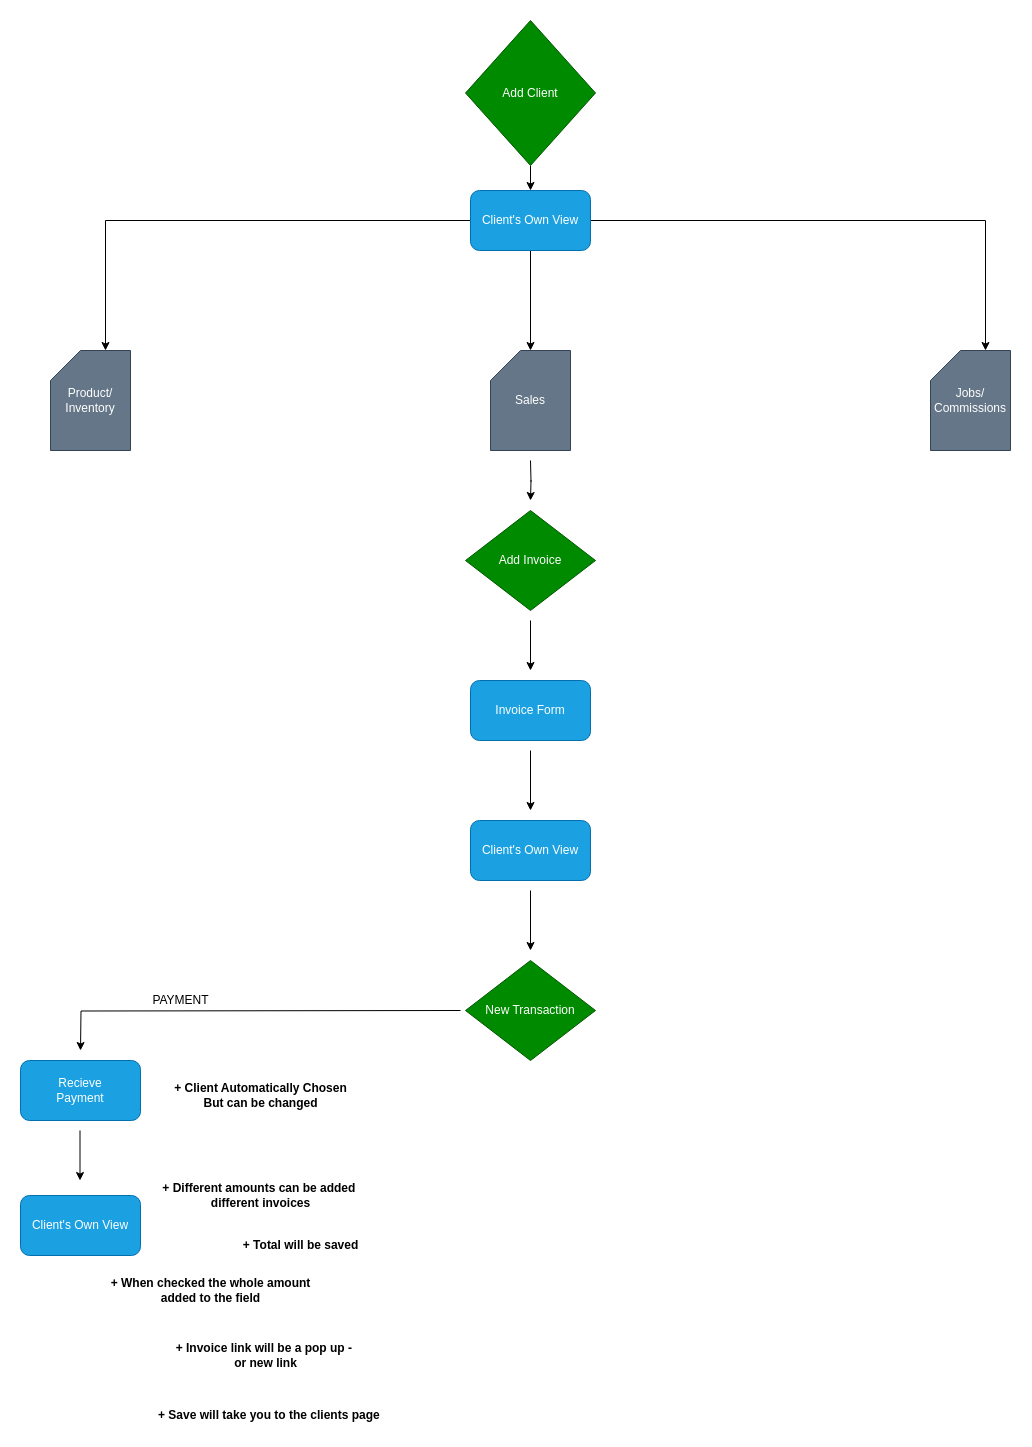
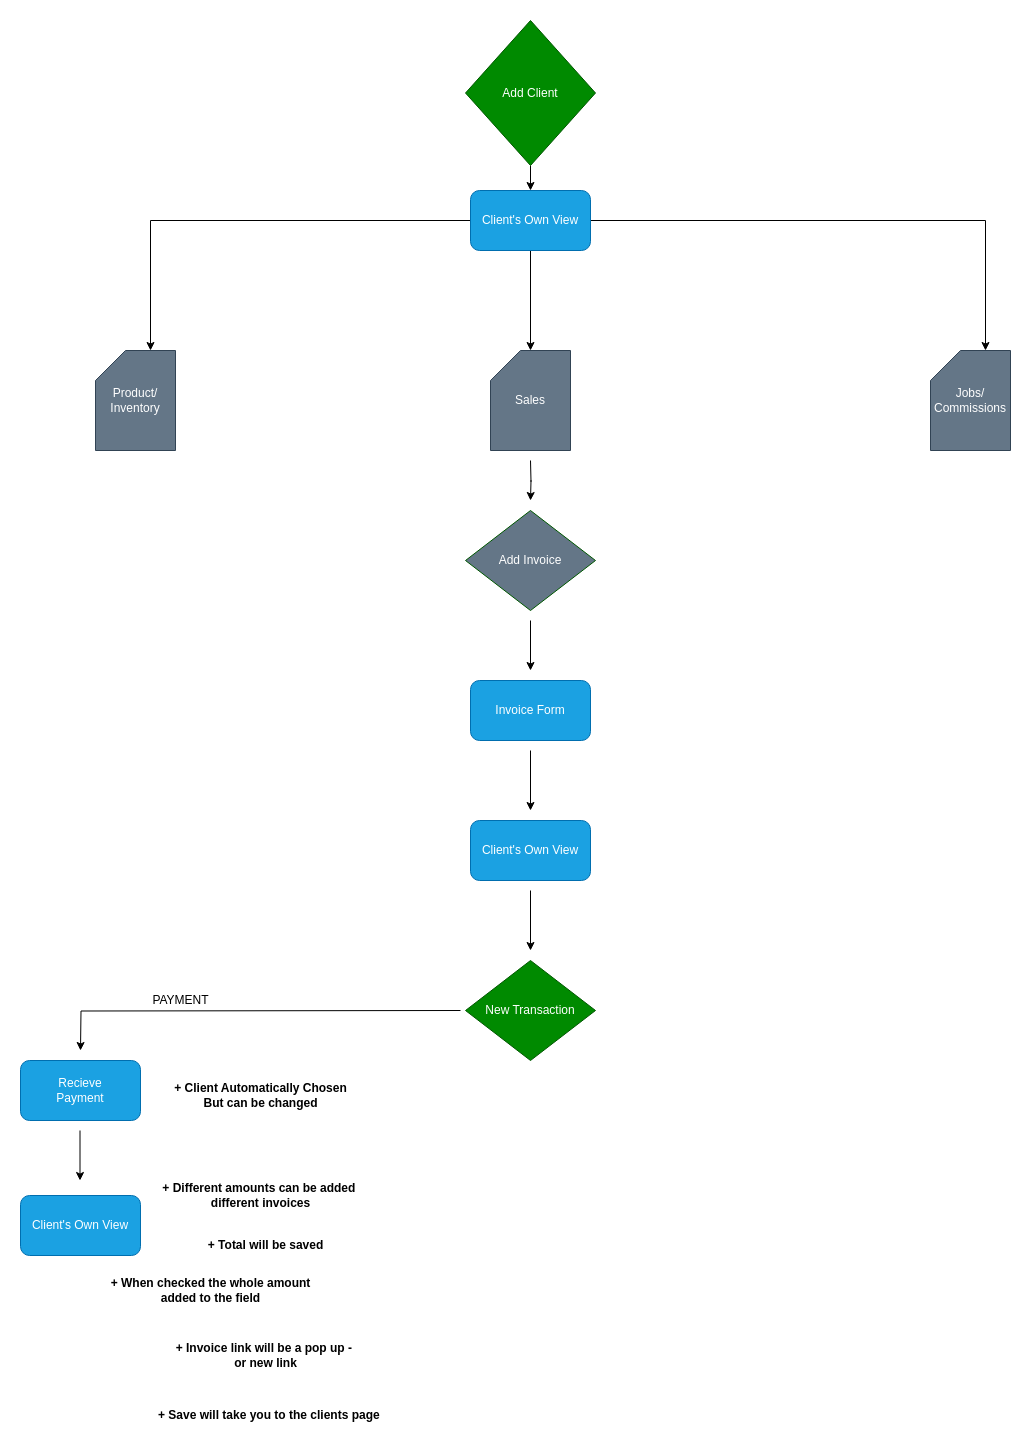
node "Product/ Inventory": moved (91, 401) -> (136, 401)
node "Add Invoice": fillcolor #008a00 -> #647687
node "+ Total will be saved": moved (301, 1246) -> (266, 1246)
